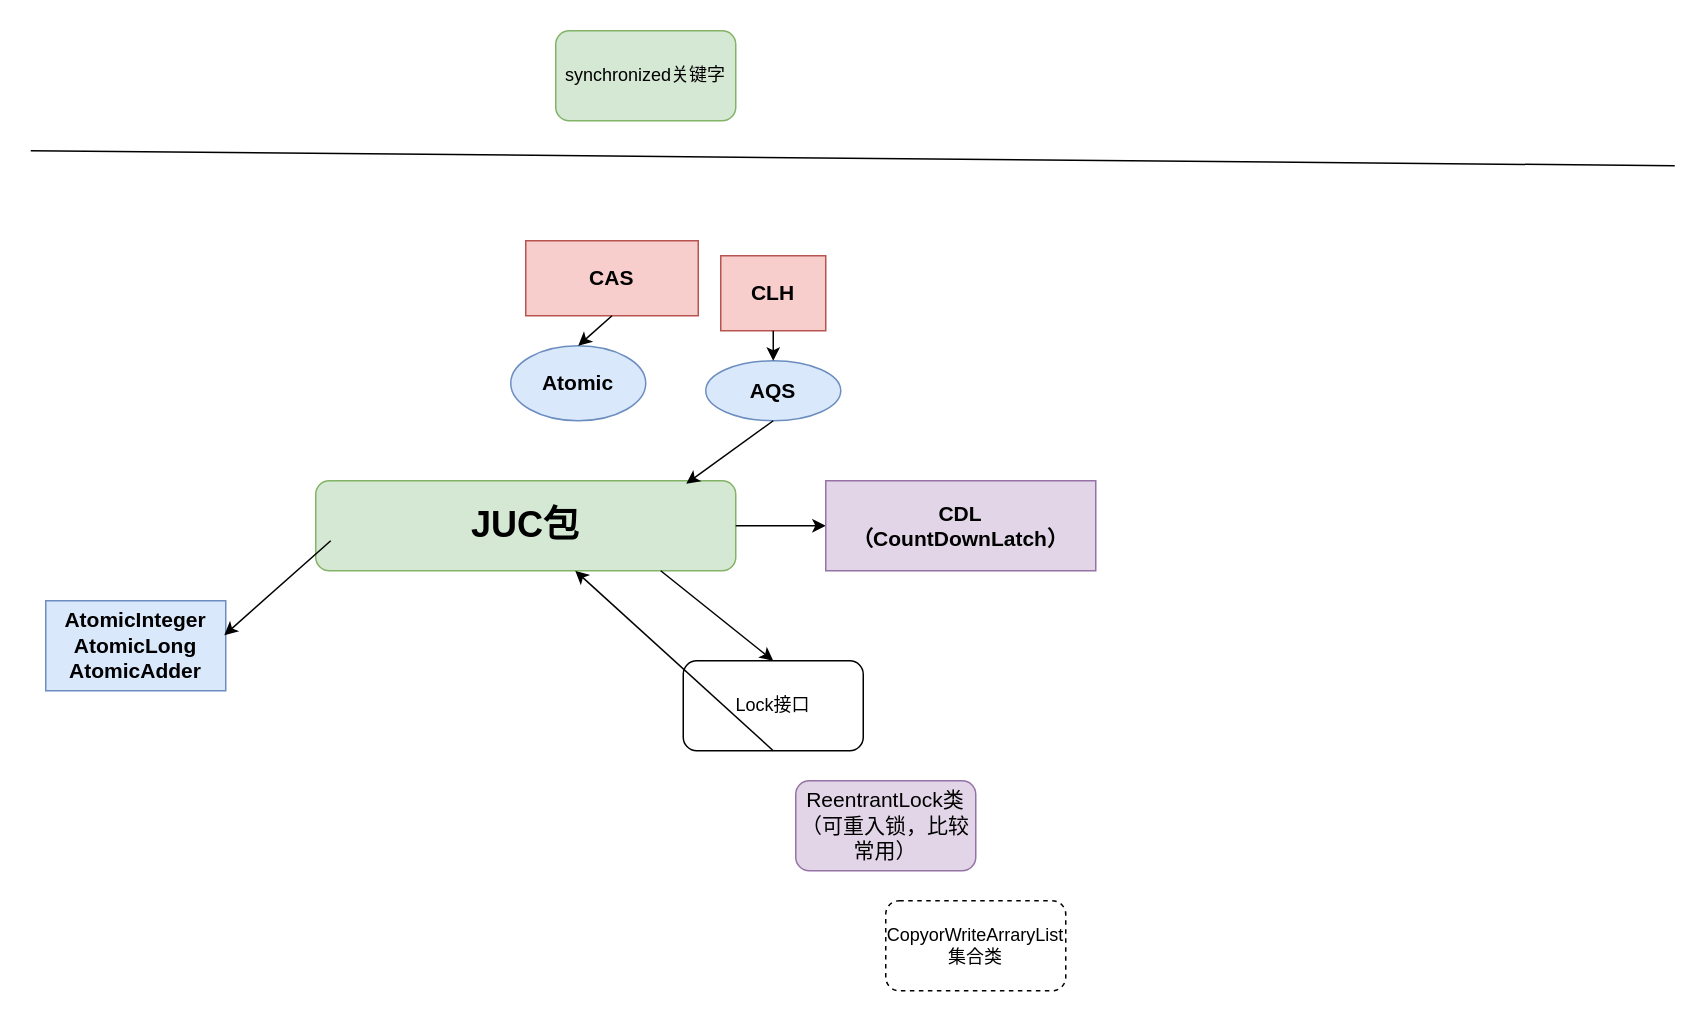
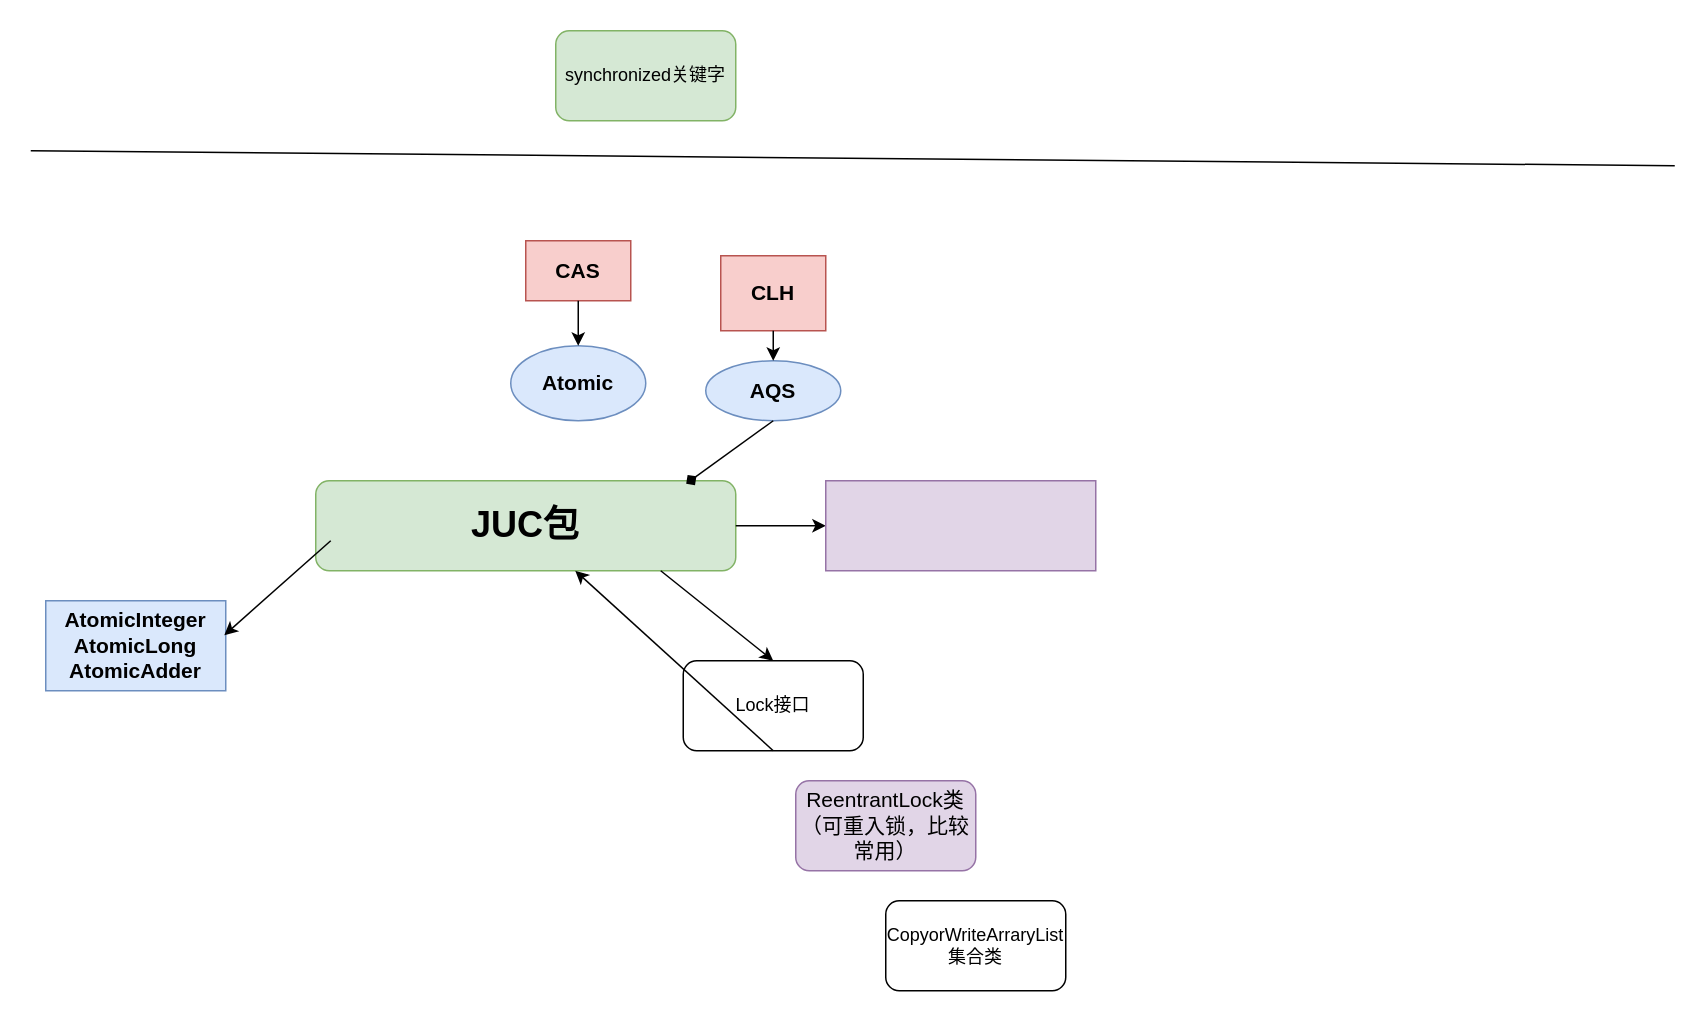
node "CAS": size 173x75 -> 105x60
edge "AQS" -> "JUC包": arrowhead classic -> diamond
node "CDL（CountDownLatch）": removed
node "CopyorWriteArraryList集合类": style dashed -> solid
